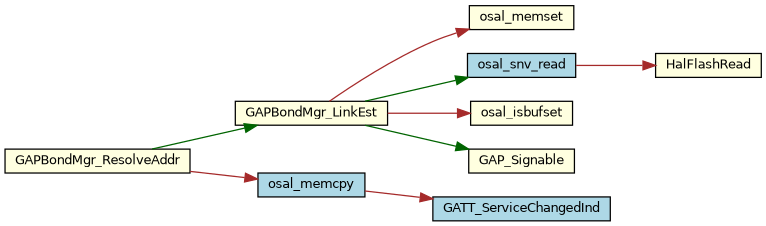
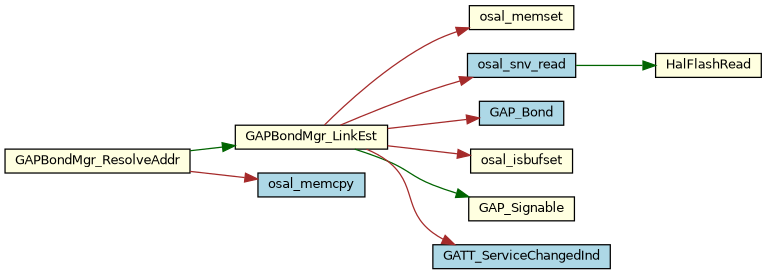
edge "osal_snv_read" -> "HalFlashRead": color brown -> darkgreen
edge "GAPBondMgr_LinkEst" -> "osal_snv_read": color darkgreen -> brown
node "GAP_Bond": added
edge "osal_memcpy" -> "GATT_ServiceChangedInd": now "GAPBondMgr_LinkEst" -> "GATT_ServiceChangedInd"
